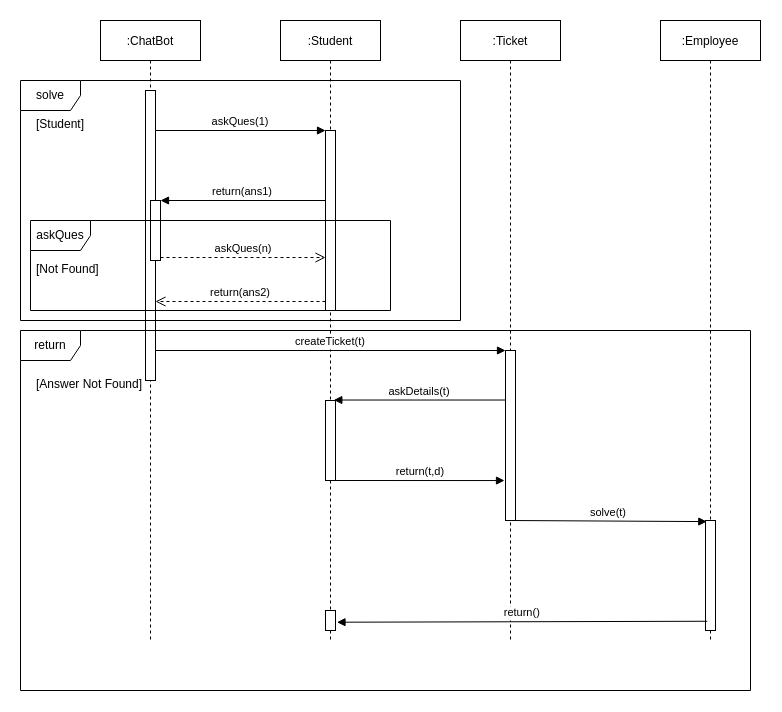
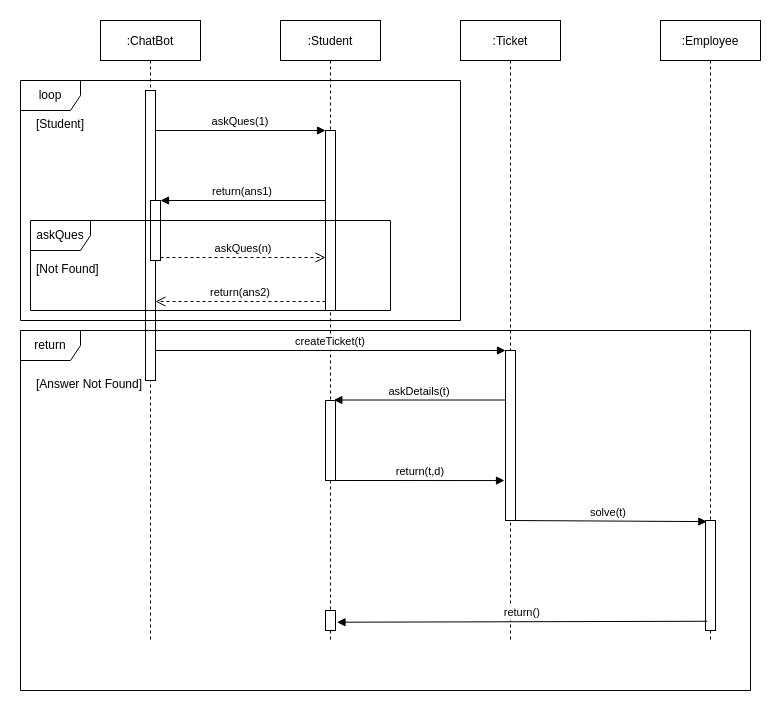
node "solve": label "solve" -> "loop"
